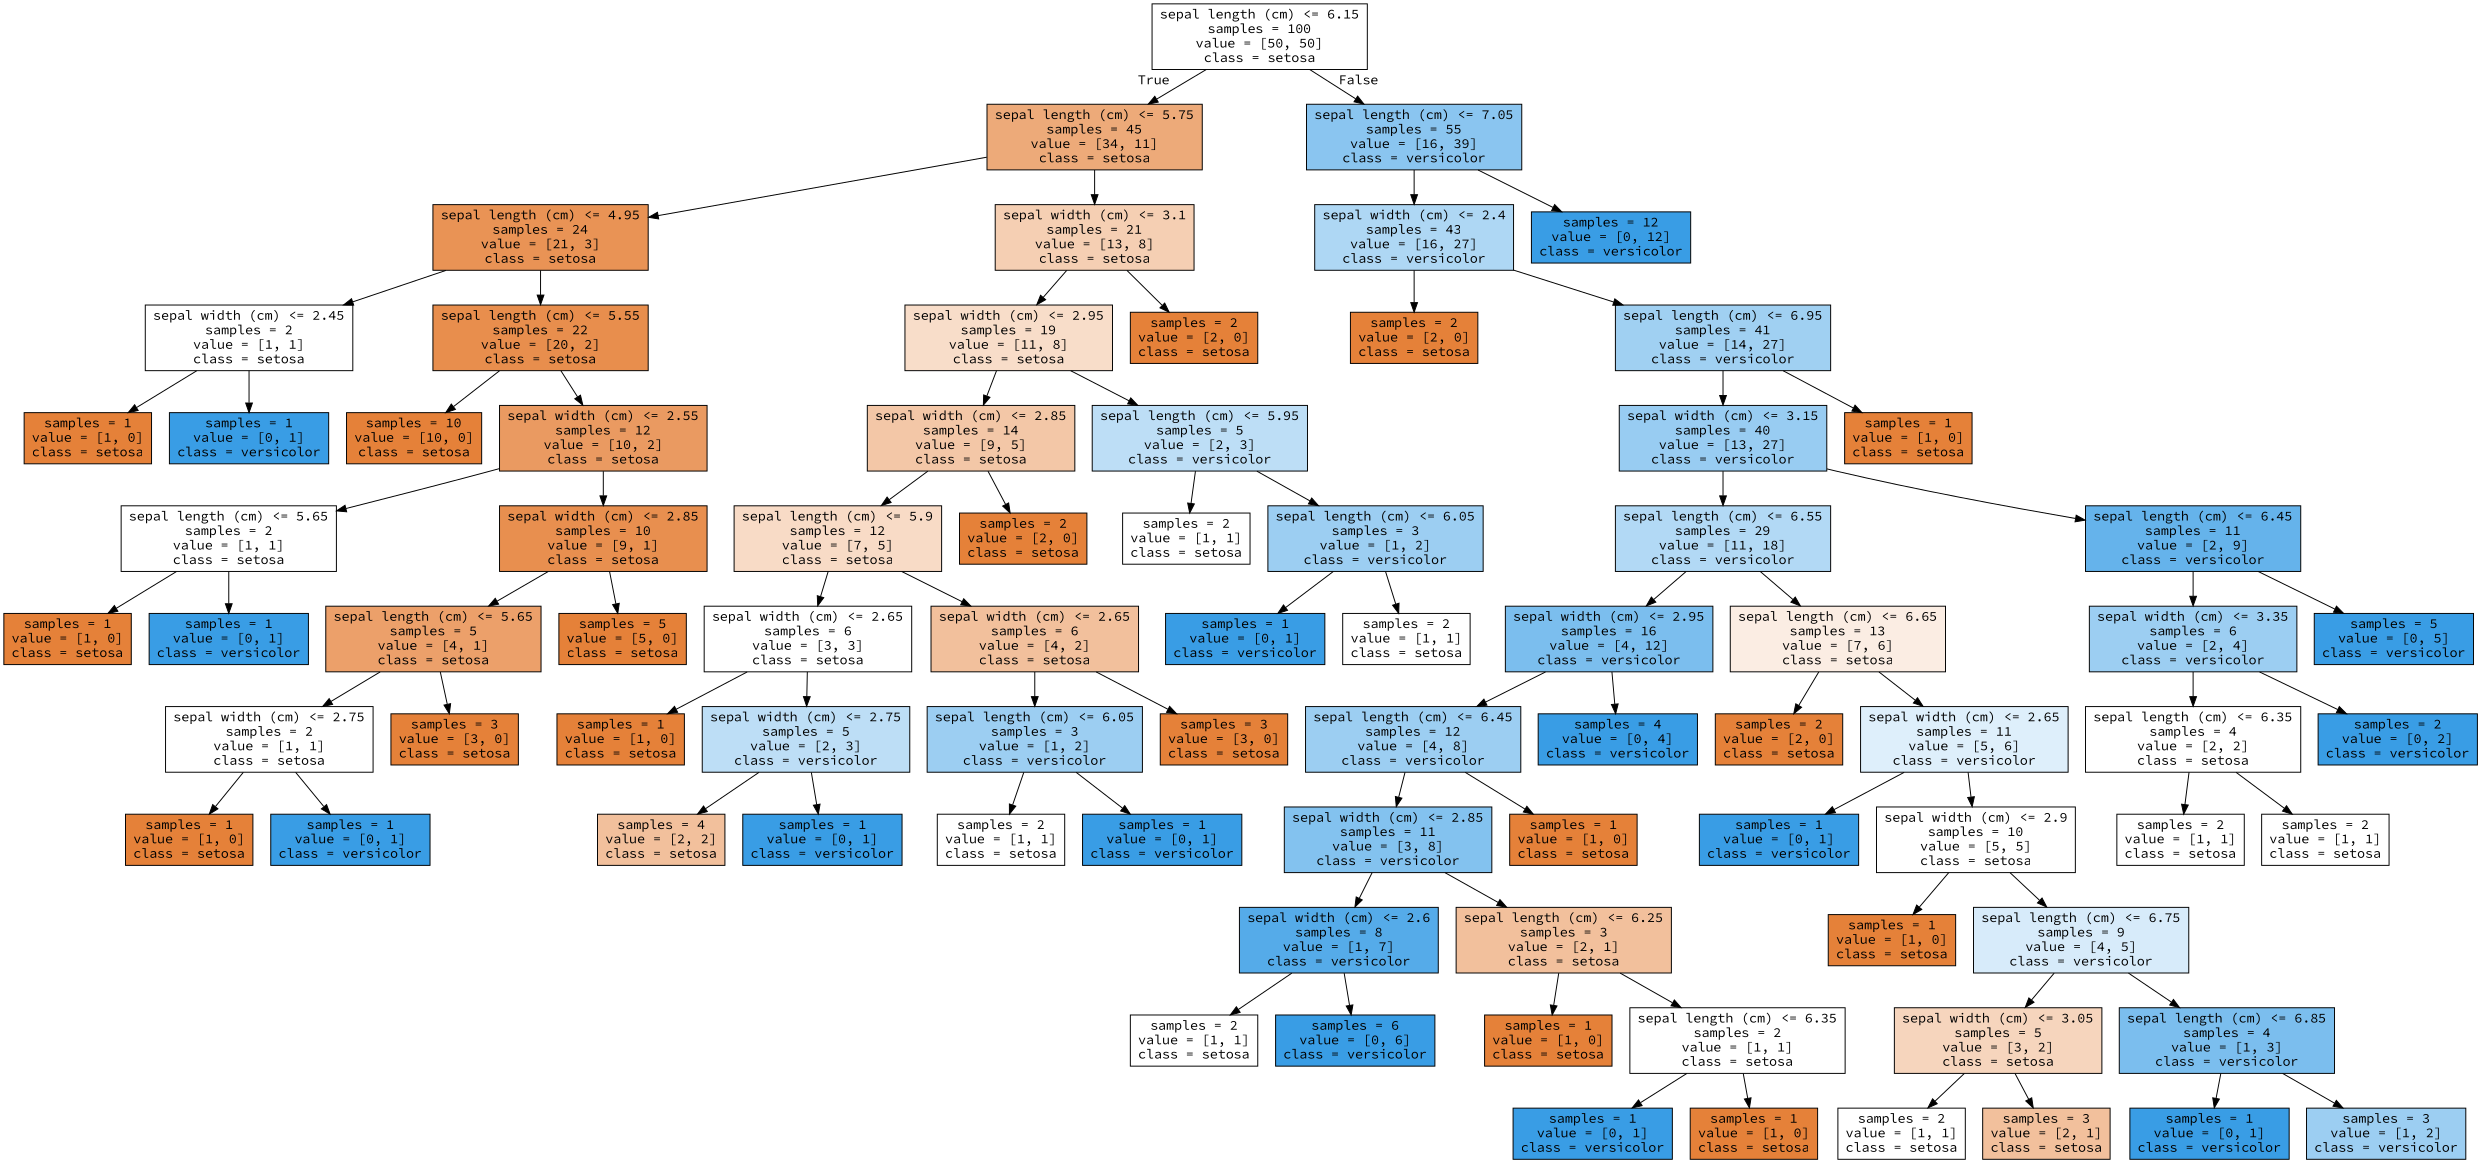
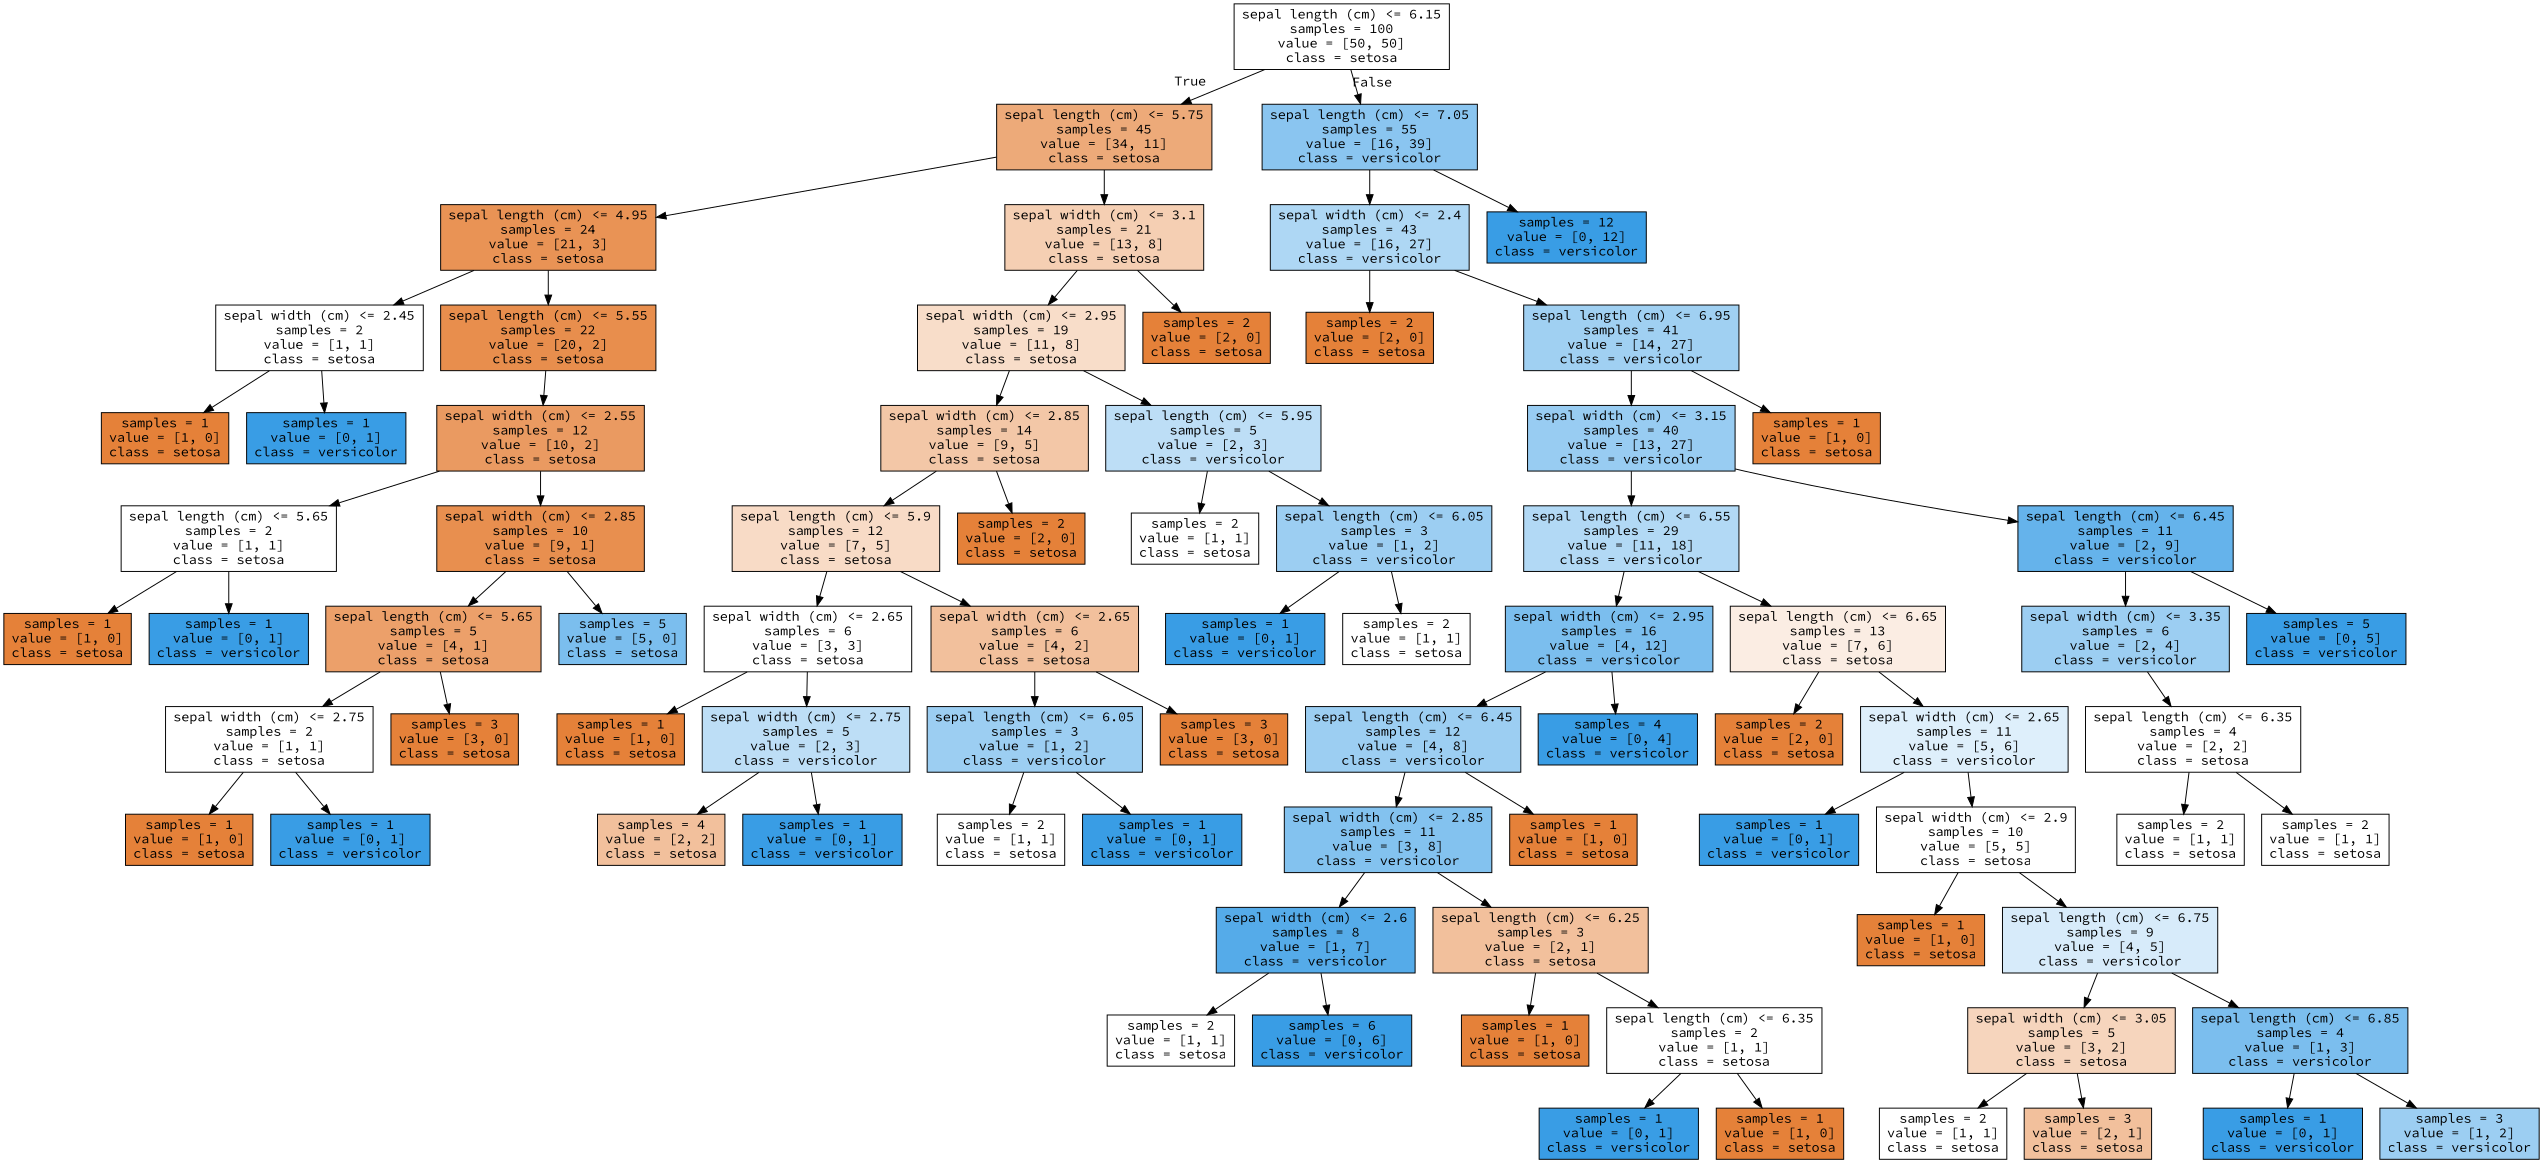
node "samples = 10 value = [10, 0] class = setosa": removed
node "samples = 5 value = [5, 0] class = setosa": fillcolor #e58139 -> #7bbeee
node "samples = 2 value = [0, 2] class = versicolor": removed
